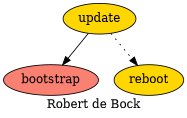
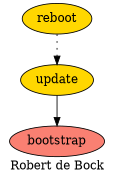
edge "update" -> "reboot": reversed
